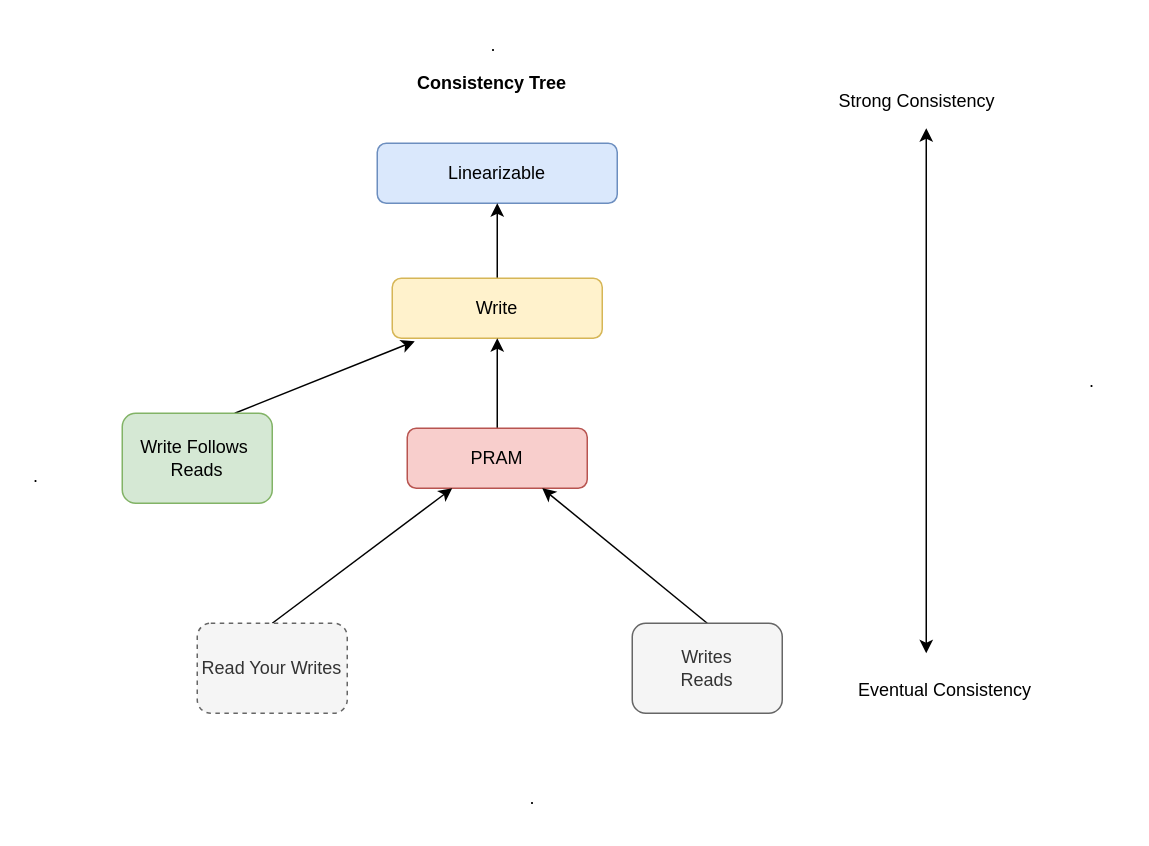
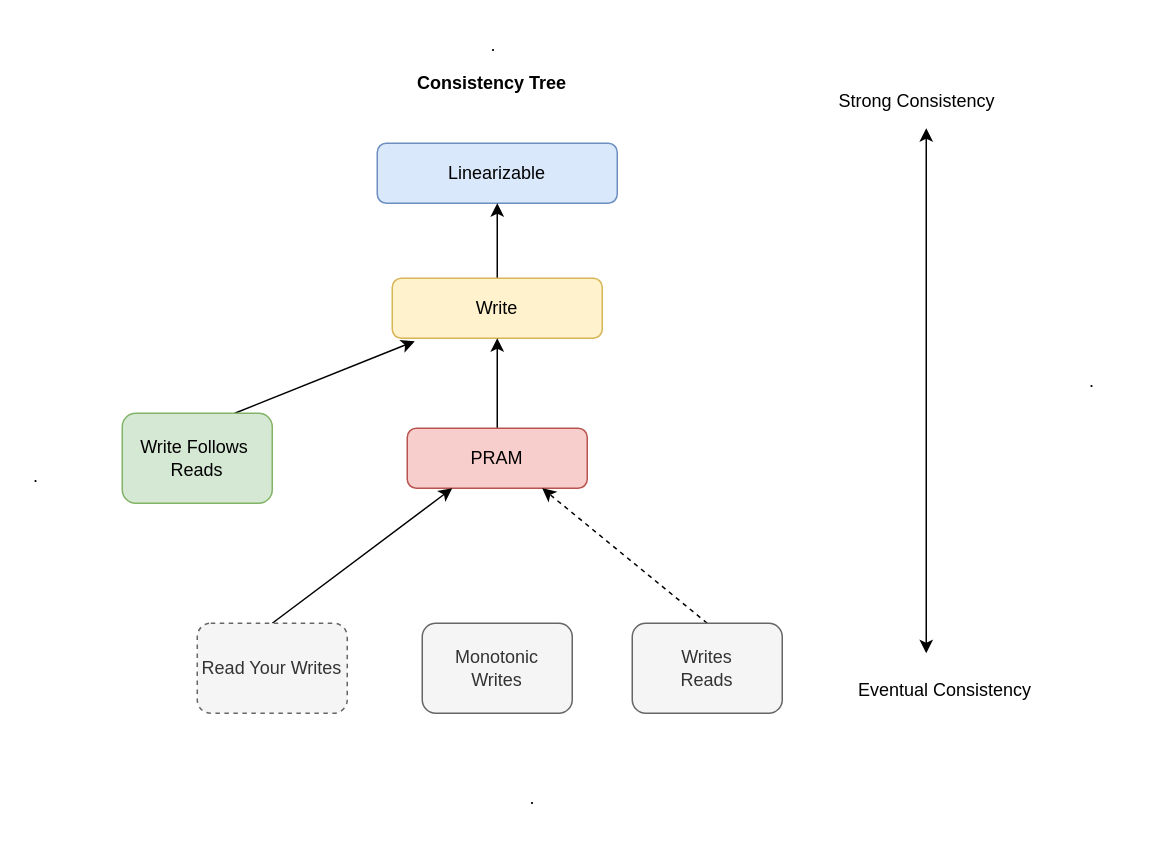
edge "Writes Reads" -> "PRAM": style solid -> dashed
node "Monotonic Writes": added
